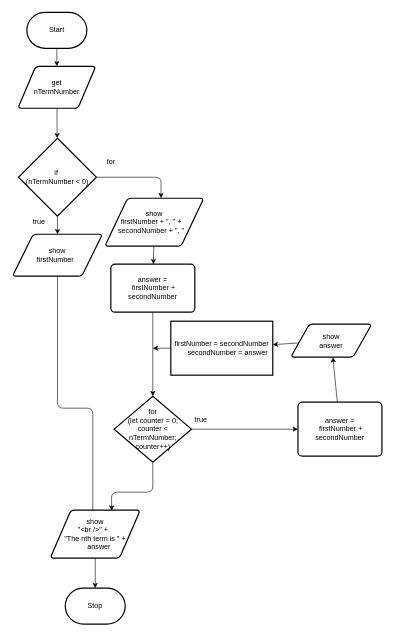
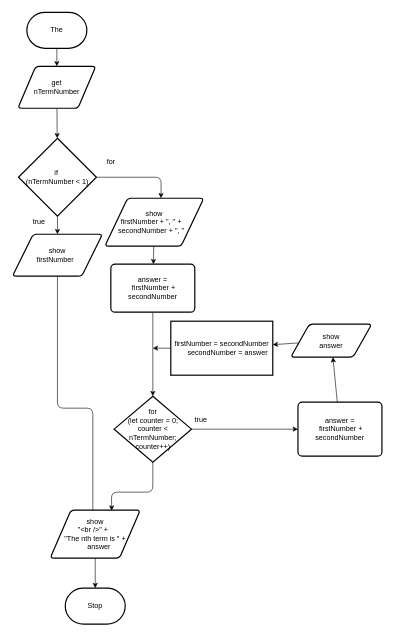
node "Start": label "Start" -> "The"
node "if (nTermNumber < 0)": label "if (nTermNumber < 0)" -> "if (nTermNumber < 1)"
